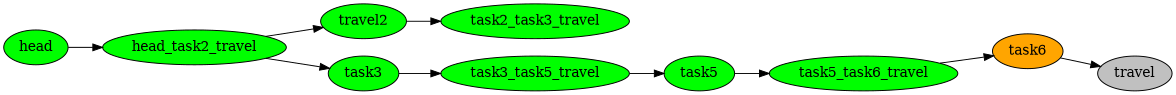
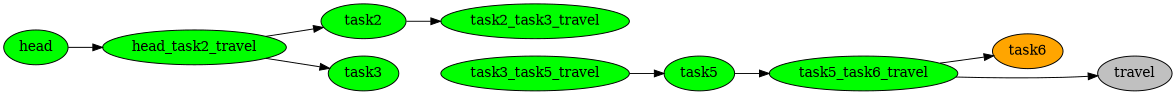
node "travel2": label "travel2" -> "task2"
edge "task6" -> "travel": now "task5_task6_travel" -> "travel"
edge "task3" -> "task3_task5_travel": removed
